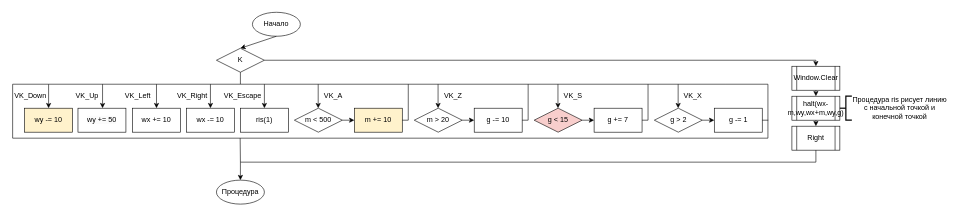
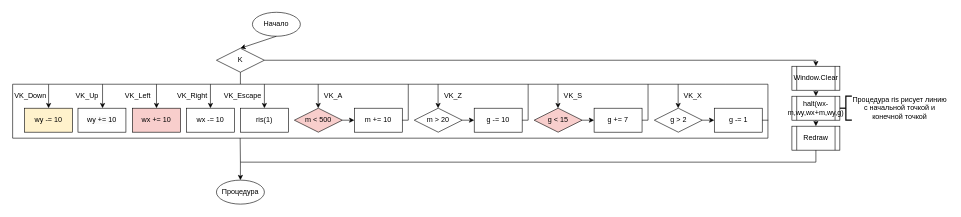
node "wy += 50": label "wy += 50" -> "wy += 10"
node "wx += 10": fillcolor #ffffff -> #f8cecc
node "m < 500": fillcolor #ffffff -> #f8cecc
node "m += 10": fillcolor #fff2cc -> #ffffff
node "Right": label "Right" -> "Redraw"
